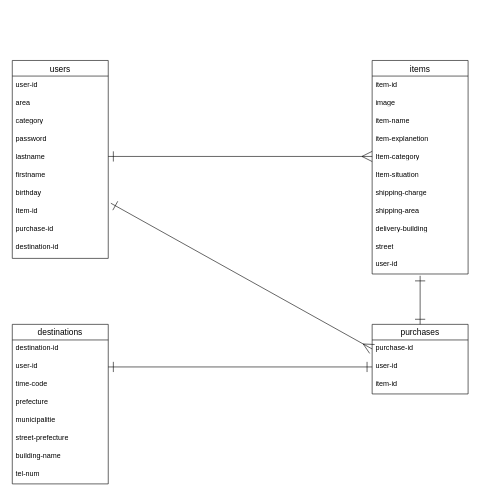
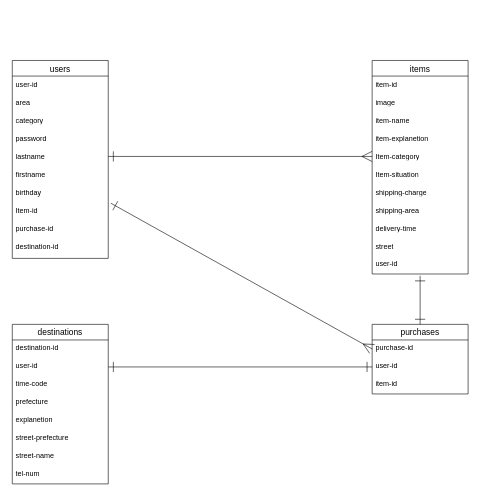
node "delivery-building": label "delivery-building" -> "delivery-time"
node "municipalitie": label "municipalitie" -> "explanetion"
node "building-name": label "building-name" -> "street-name"
